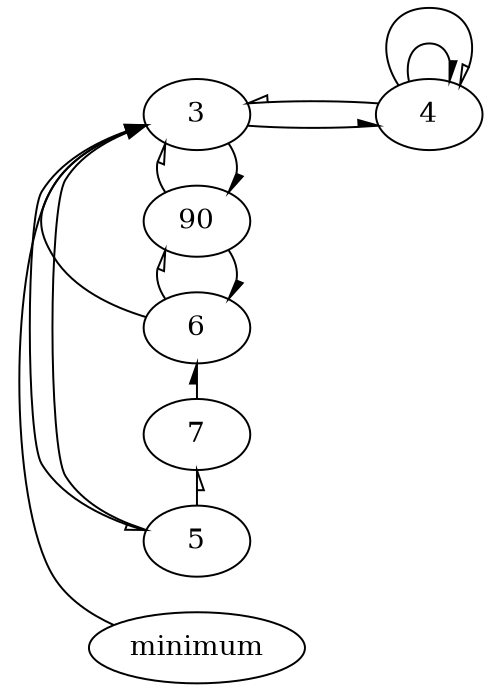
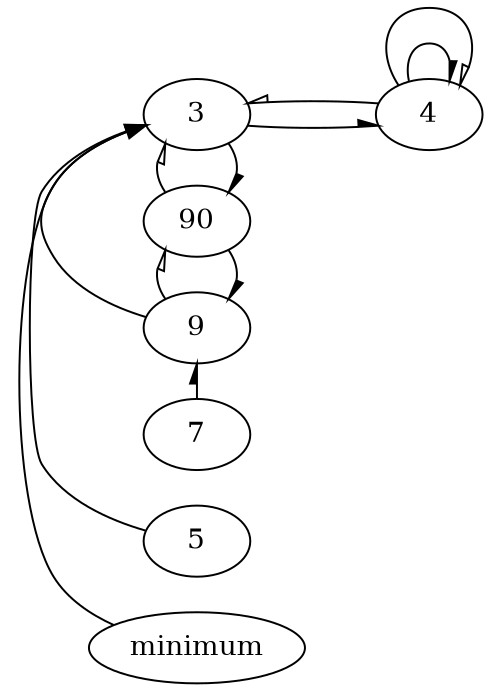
edge "3" -> "5": removed
node "6": label "6" -> "9"
edge "5" -> "7": removed
